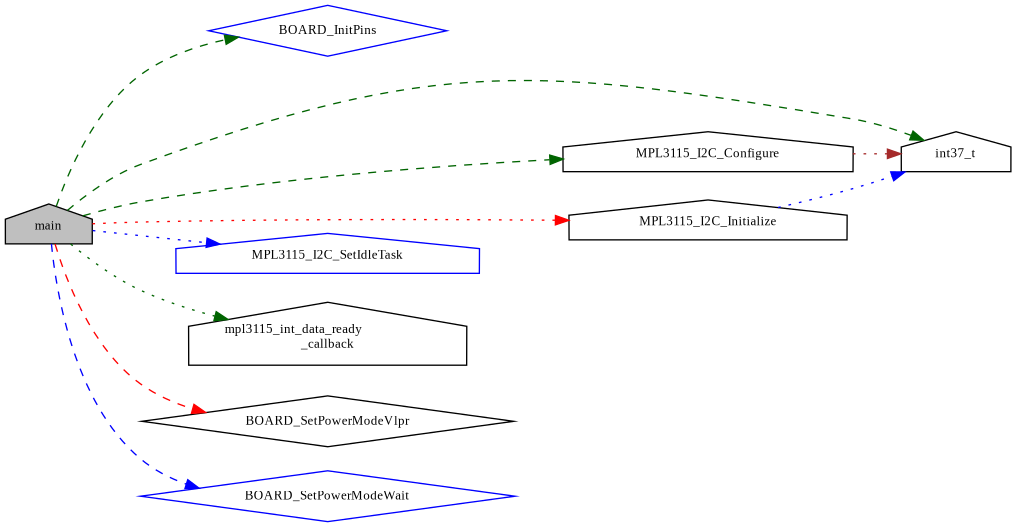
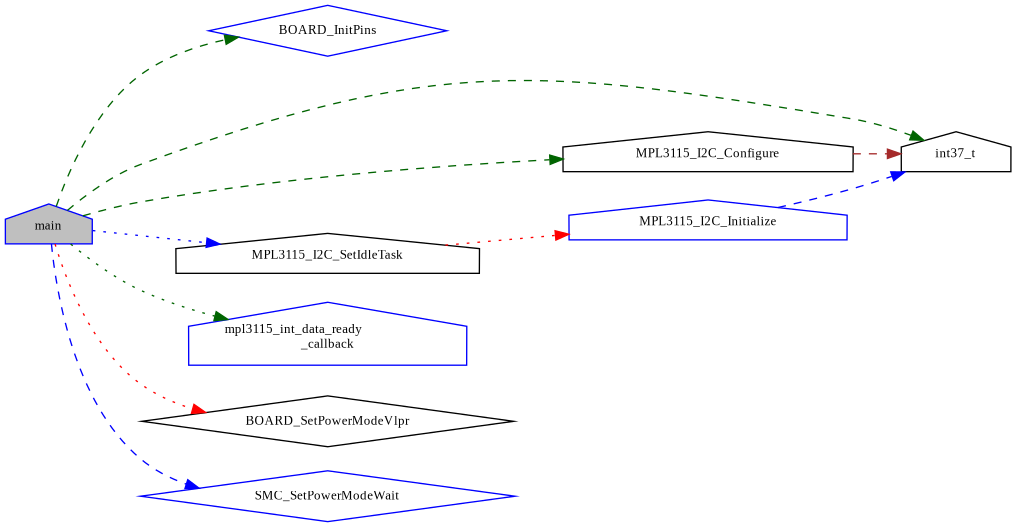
edge "MPL3115_I2C_Configure" -> "int37_t": style dotted -> dashed
edge "MPL3115_I2C_Initialize" -> "int37_t": style dotted -> dashed
edge "main" -> "MPL3115_I2C_Initialize": now "MPL3115_I2C_SetIdleTask" -> "MPL3115_I2C_Initialize"
node "MPL3115_I2C_Initialize": color black -> blue
node "main": color black -> blue
node "MPL3115_I2C_SetIdleTask": color blue -> black
node "mpl3115_int_data_ready _callback": color black -> blue
edge "main" -> "BOARD_SetPowerModeVlpr": style dashed -> dotted
node "BOARD_SetPowerModeWait": label "BOARD_SetPowerModeWait" -> "SMC_SetPowerModeWait"
